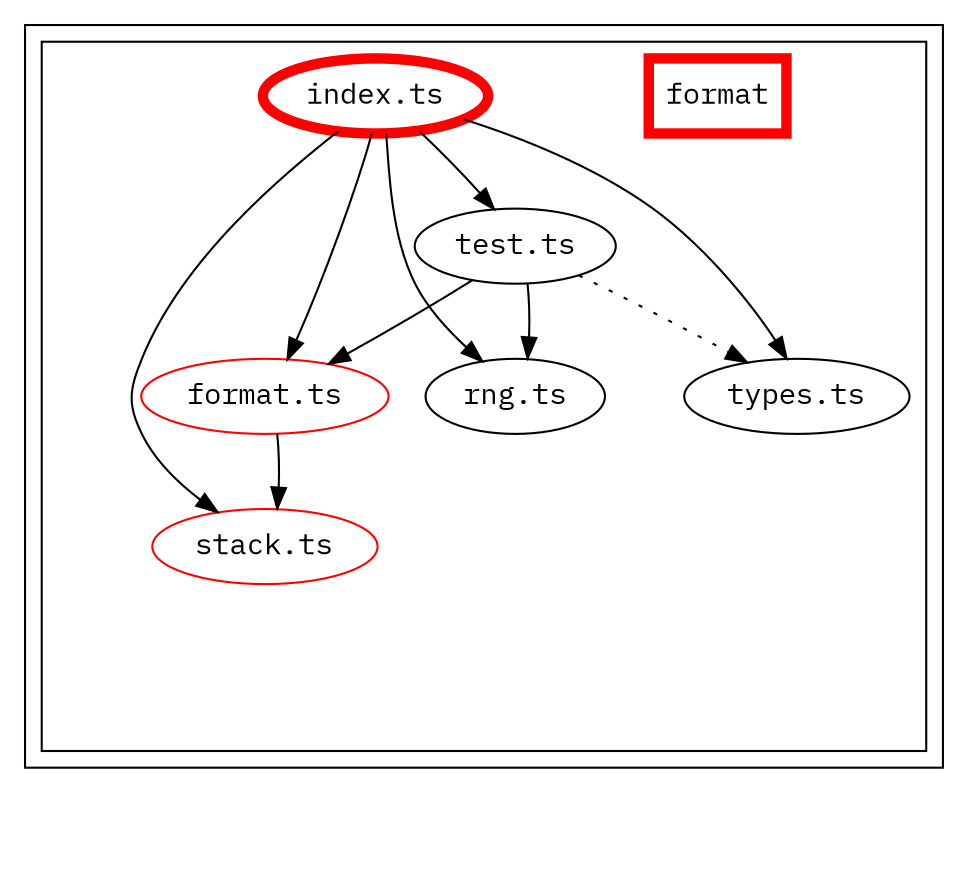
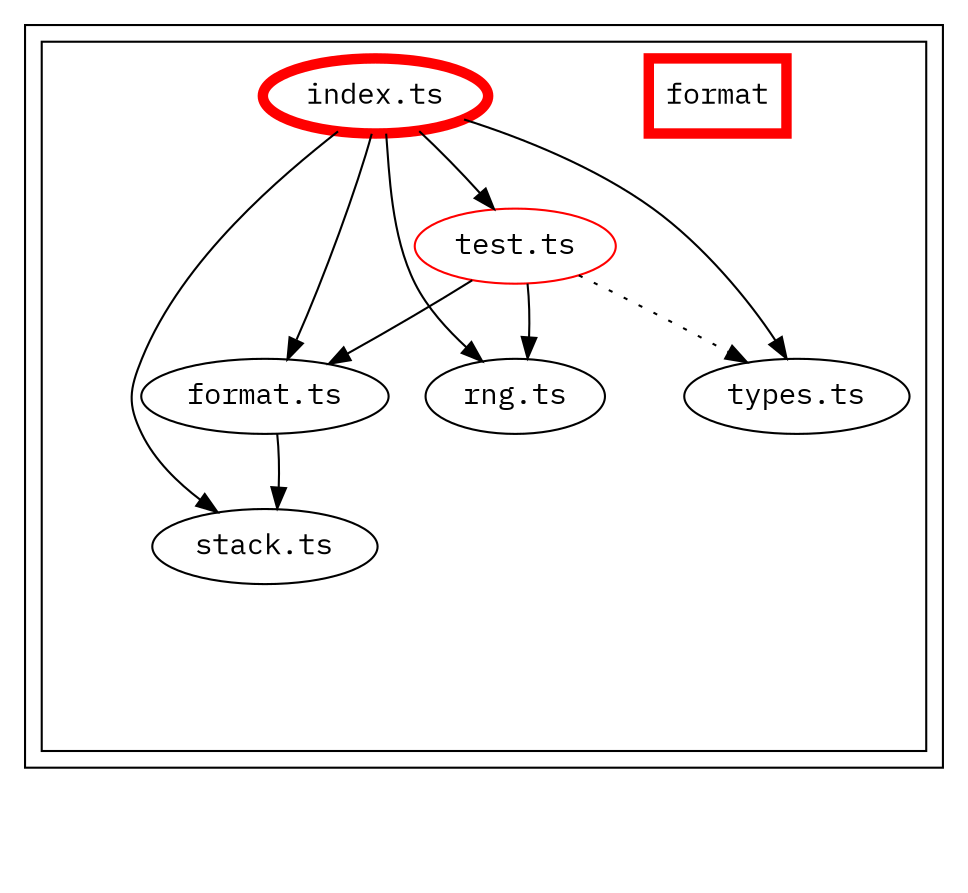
node "test.ts": color black -> #ff0000
node "format.ts": color #ff0000 -> black
node "stack.ts": color #ff0000 -> black
